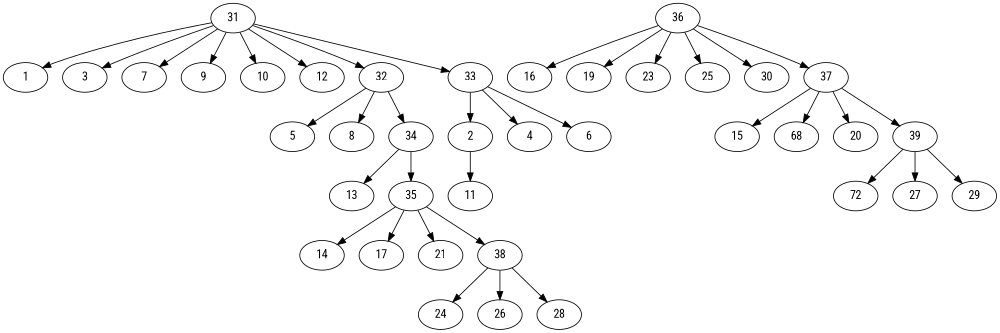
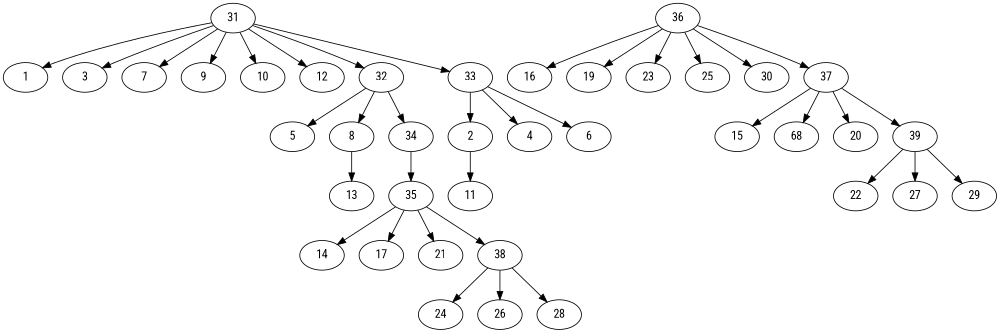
edge "34" -> "13": now "8" -> "13"
node "72": label "72" -> "22"
